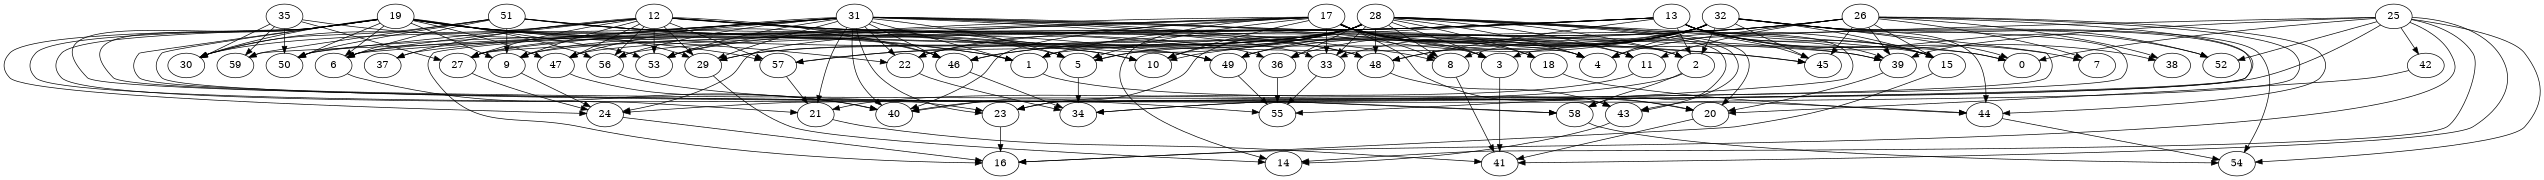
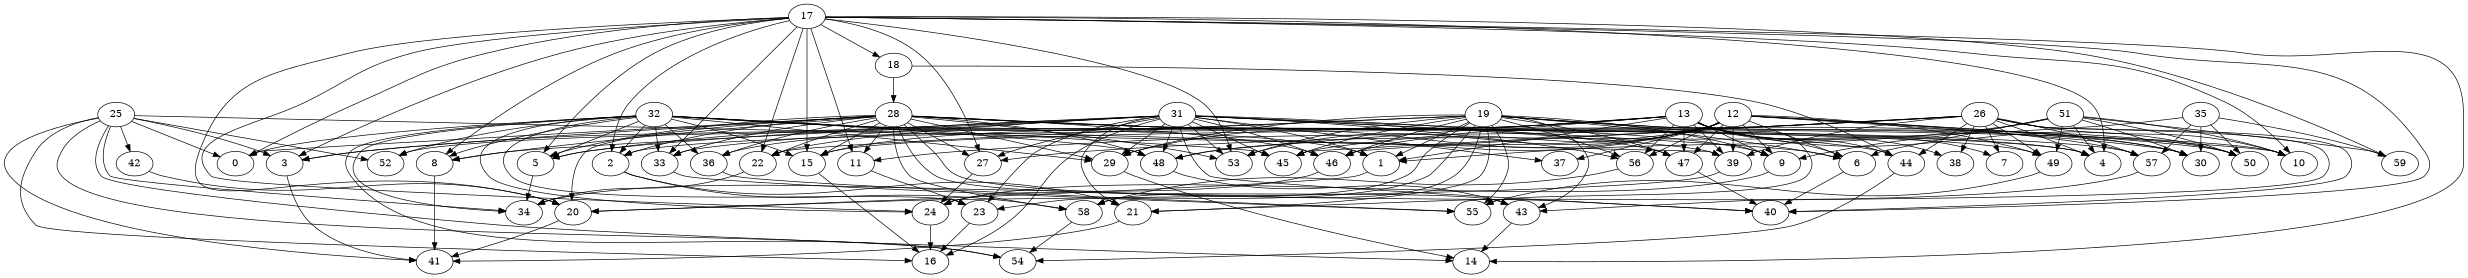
edge "12" -> "27": removed
edge "28" -> "18": reversed
